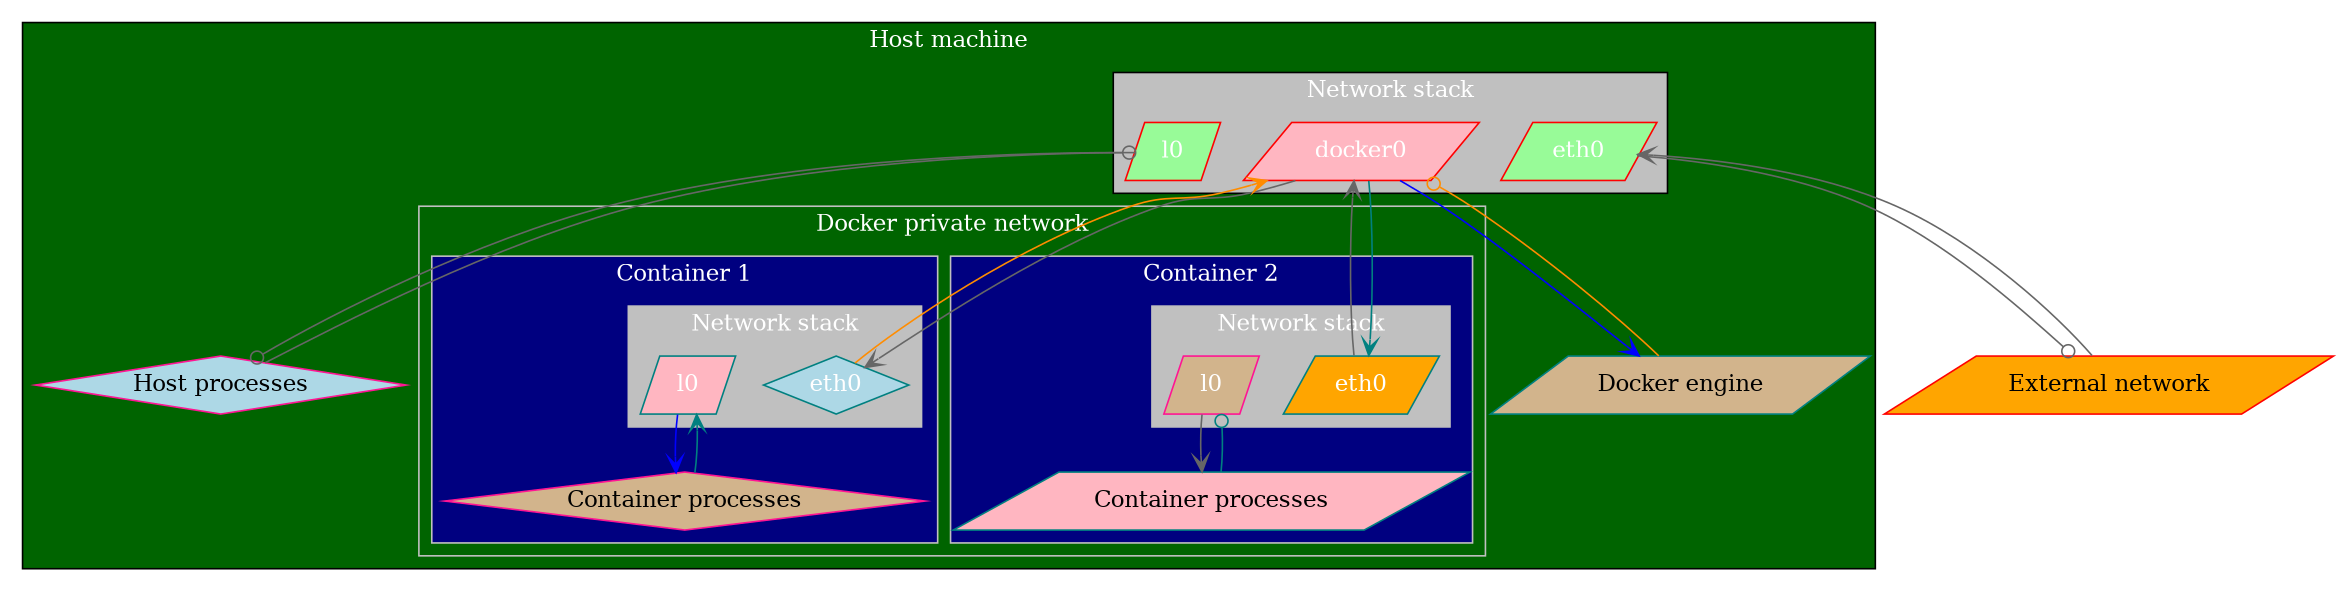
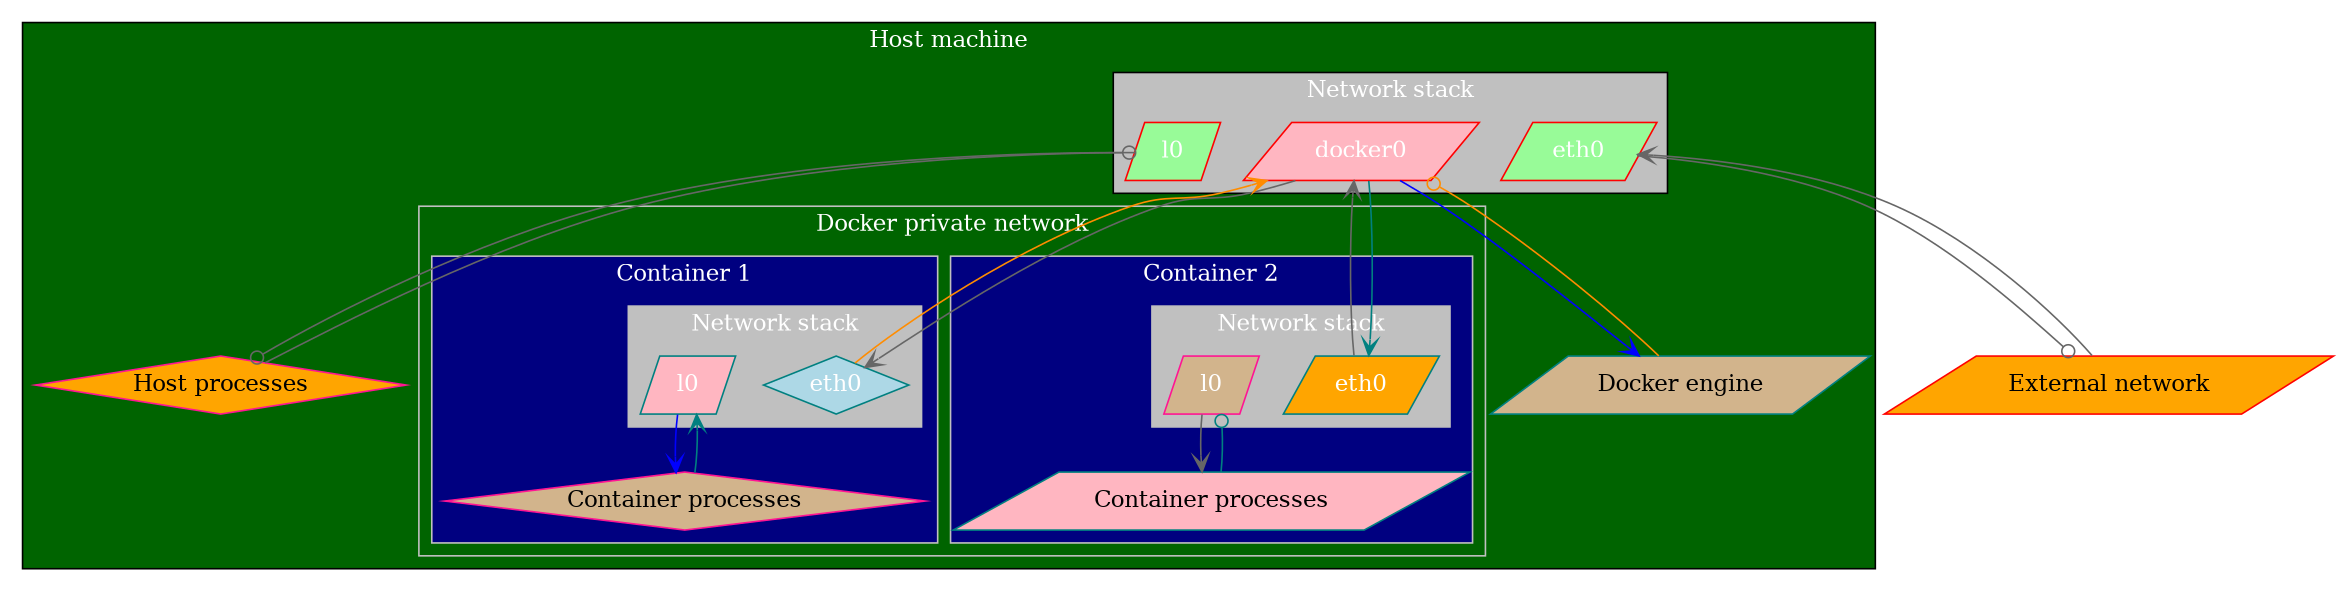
node "Host processes": fillcolor lightblue -> orange
